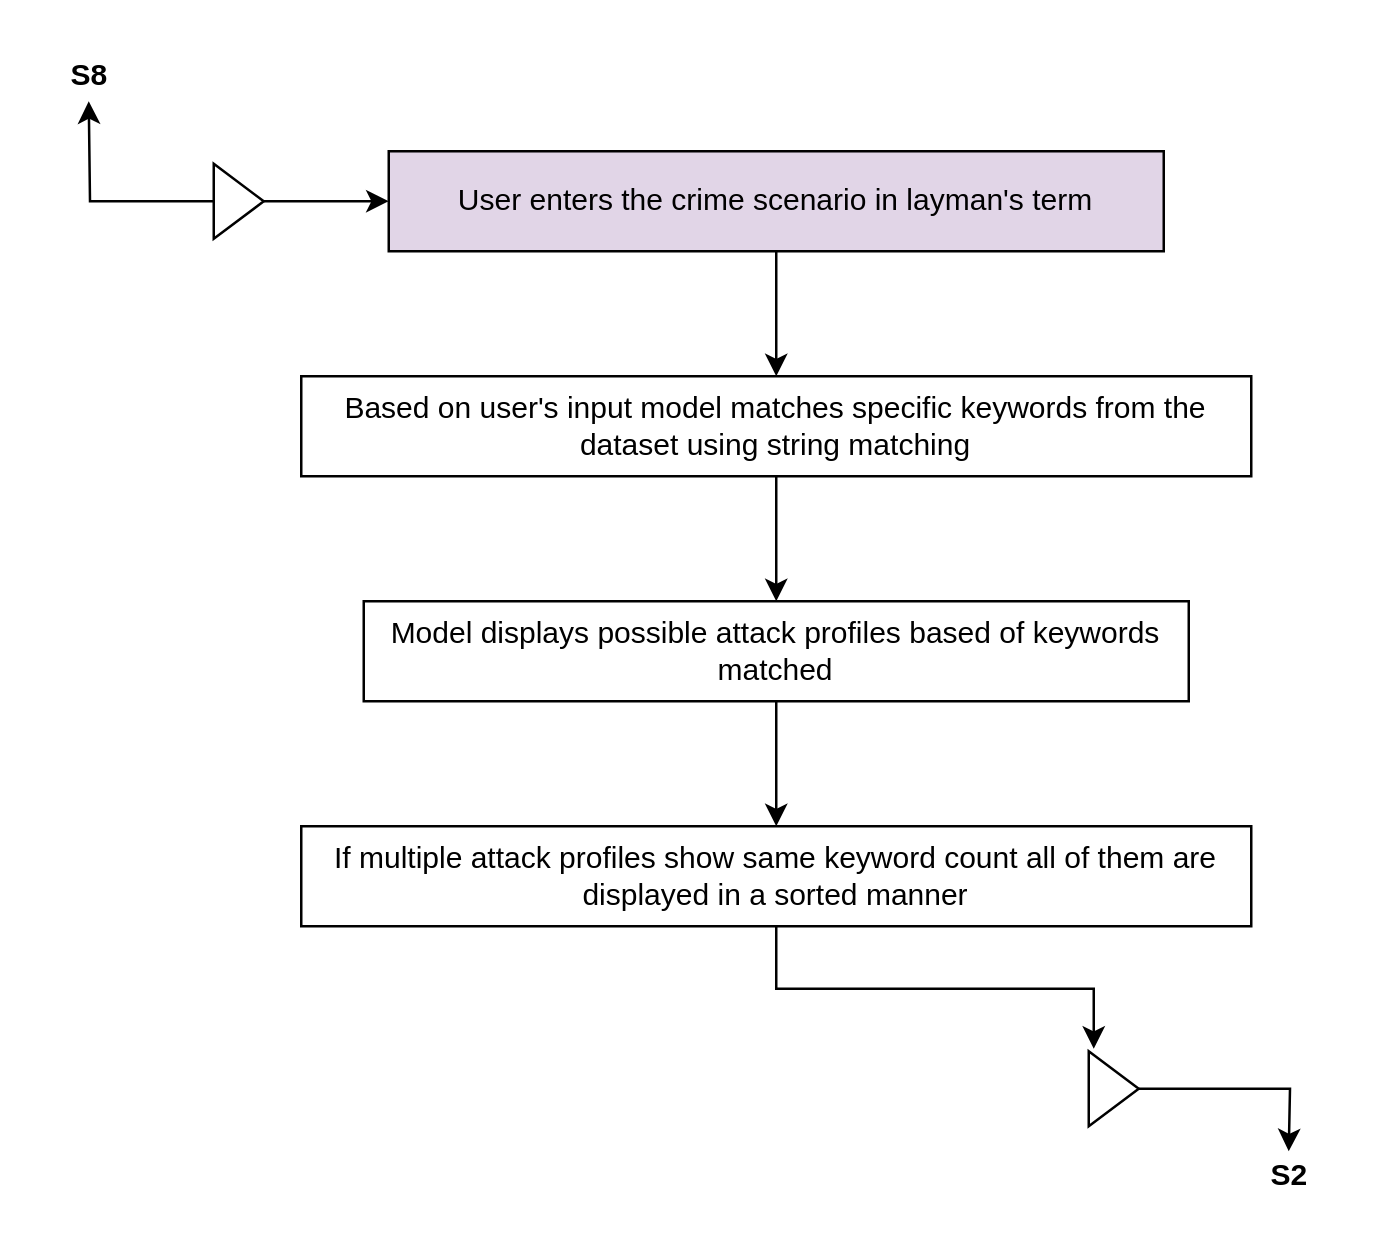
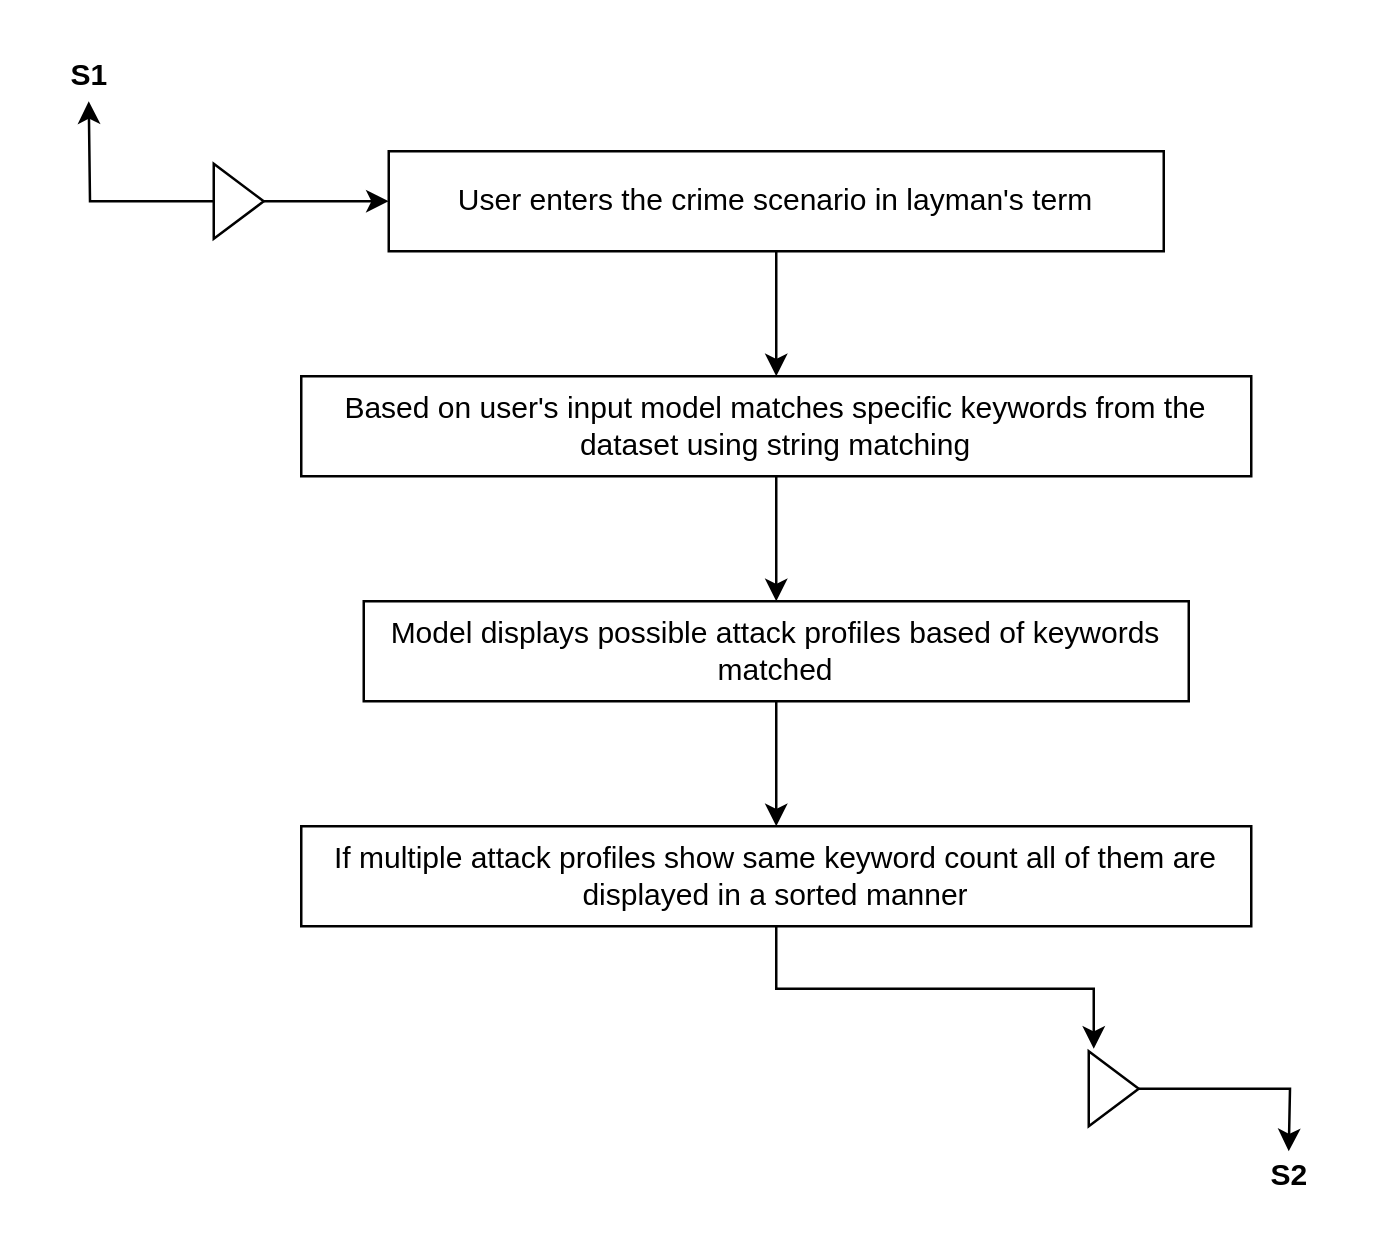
node "S8": label "S8" -> "S1"
node "User enters the crime scenario in layman's term": fillcolor #e1d5e7 -> #ffffff
